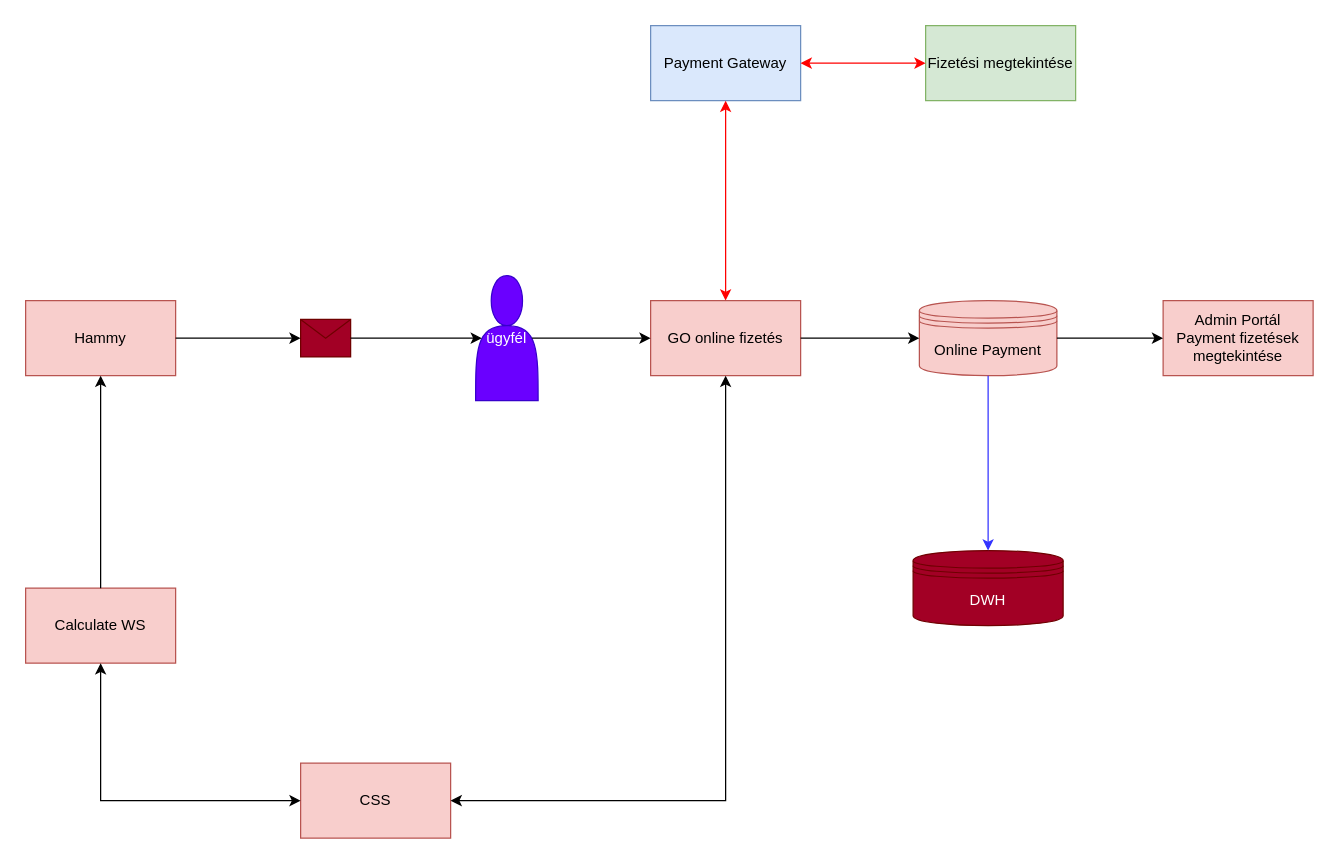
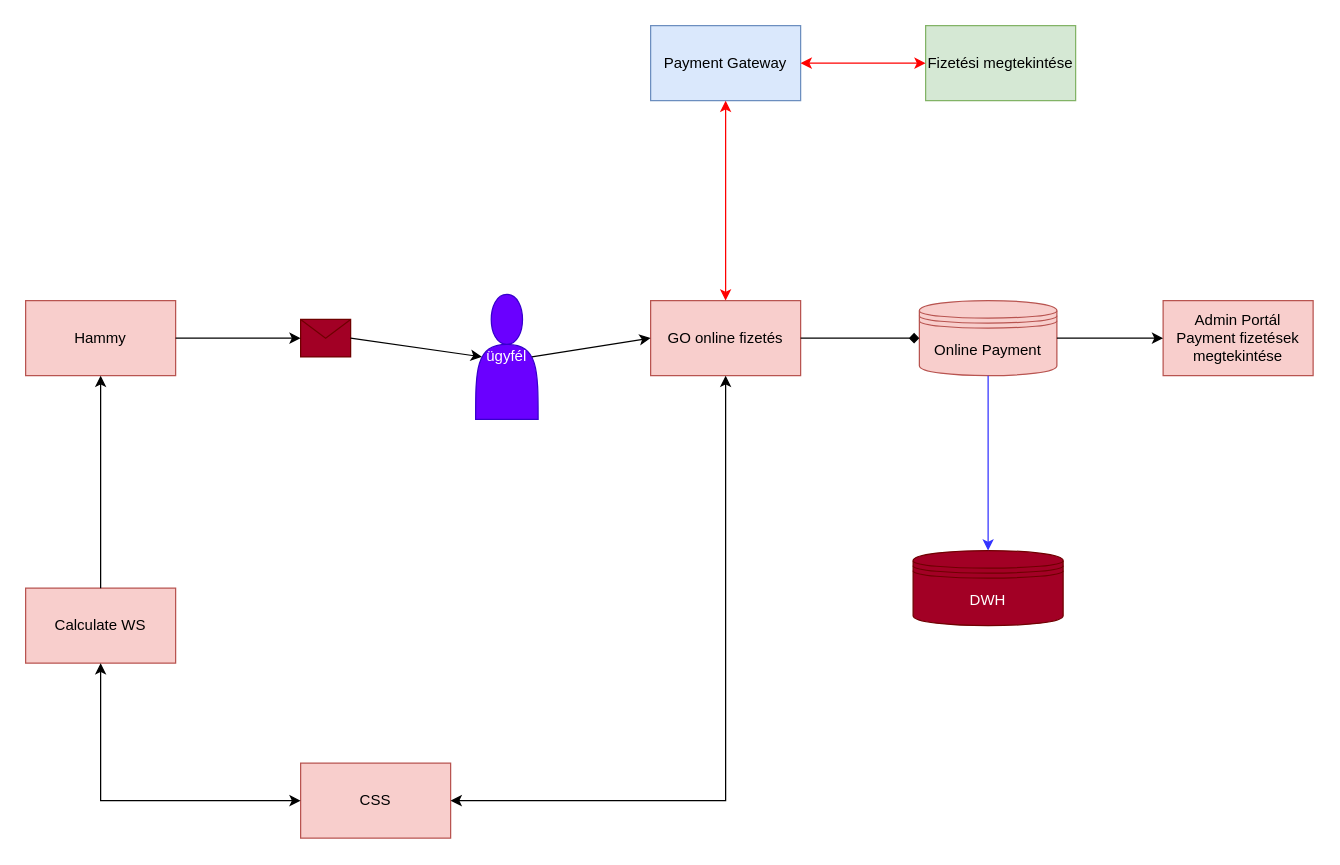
node "ügyfél": moved (507, 338) -> (507, 357)
edge "GO online fizetés" -> "Online Payment": arrowhead classic -> diamond
